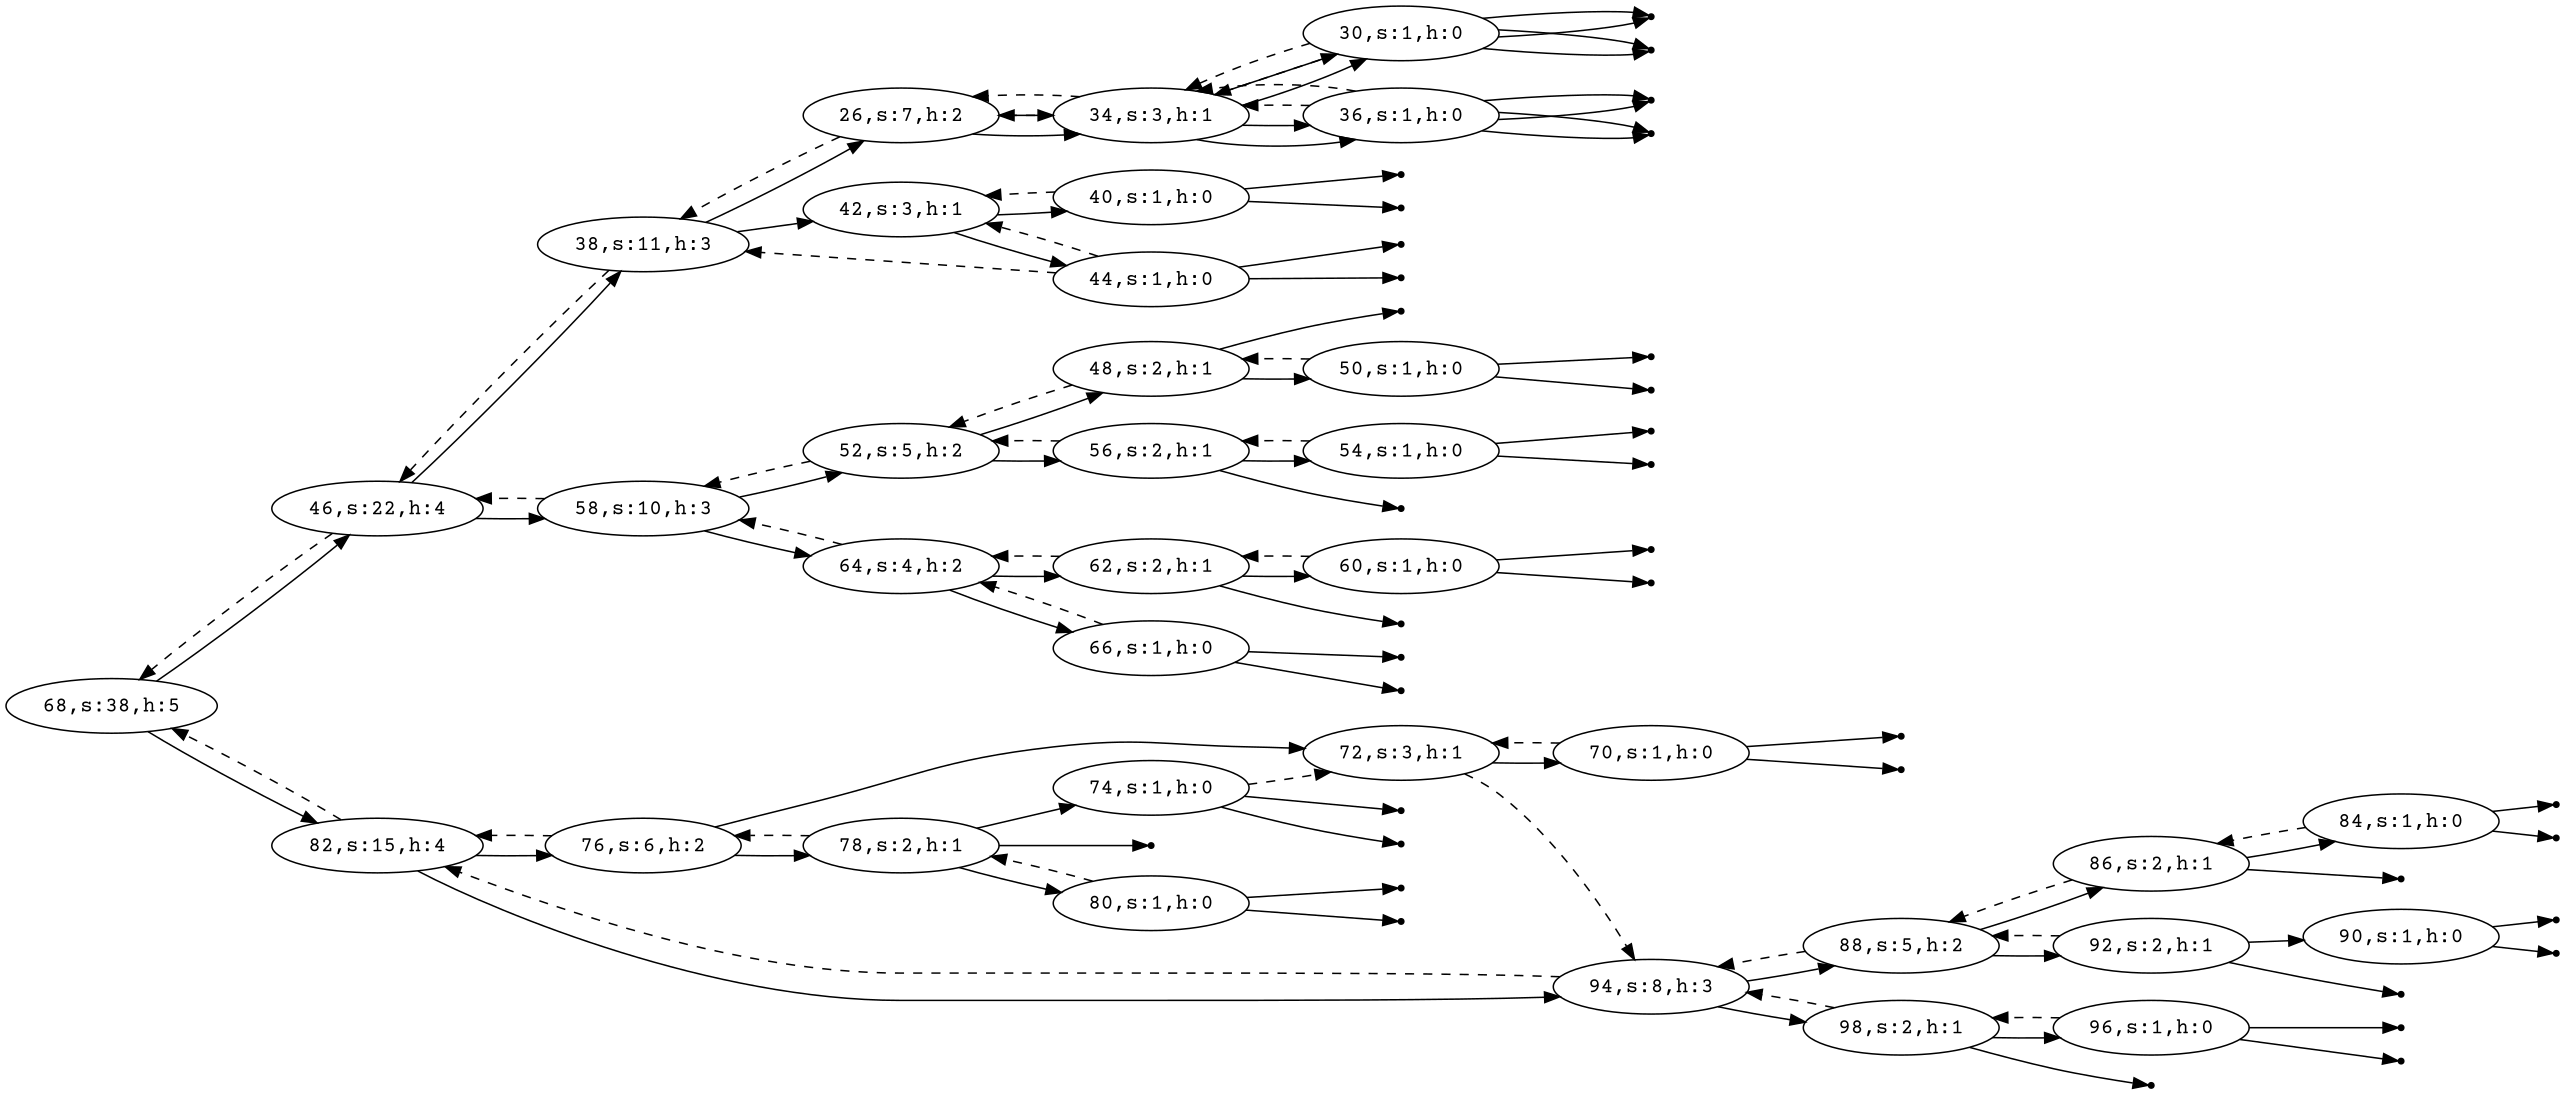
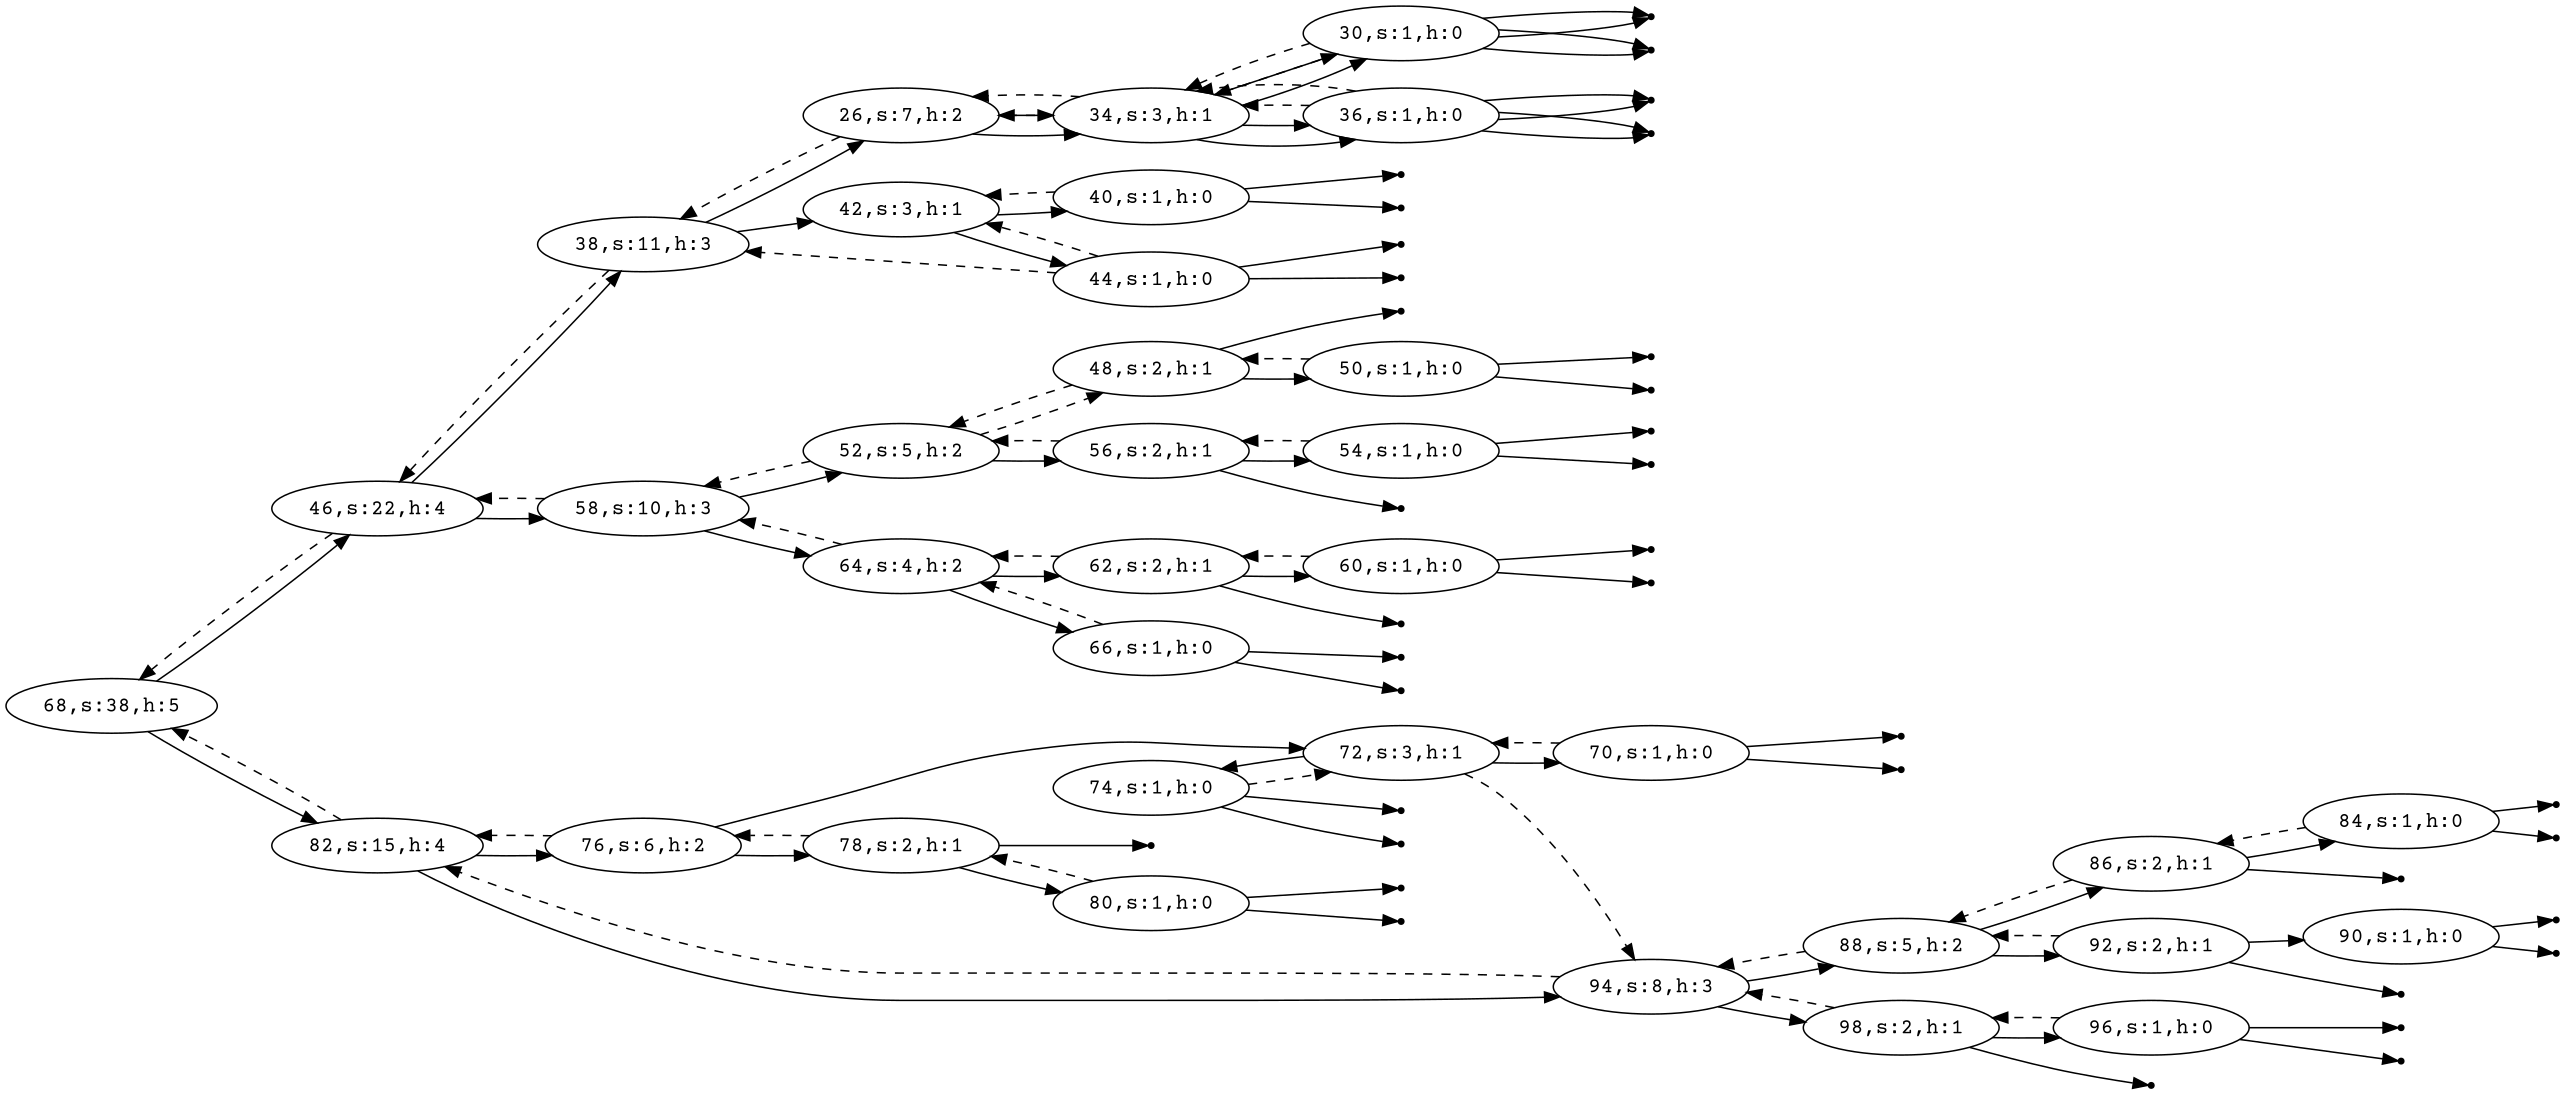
edge "52,s:5,h:2" -> "48,s:2,h:1": style solid -> dashed
edge "78,s:2,h:1" -> "74,s:1,h:0": now "72,s:3,h:1" -> "74,s:1,h:0"
